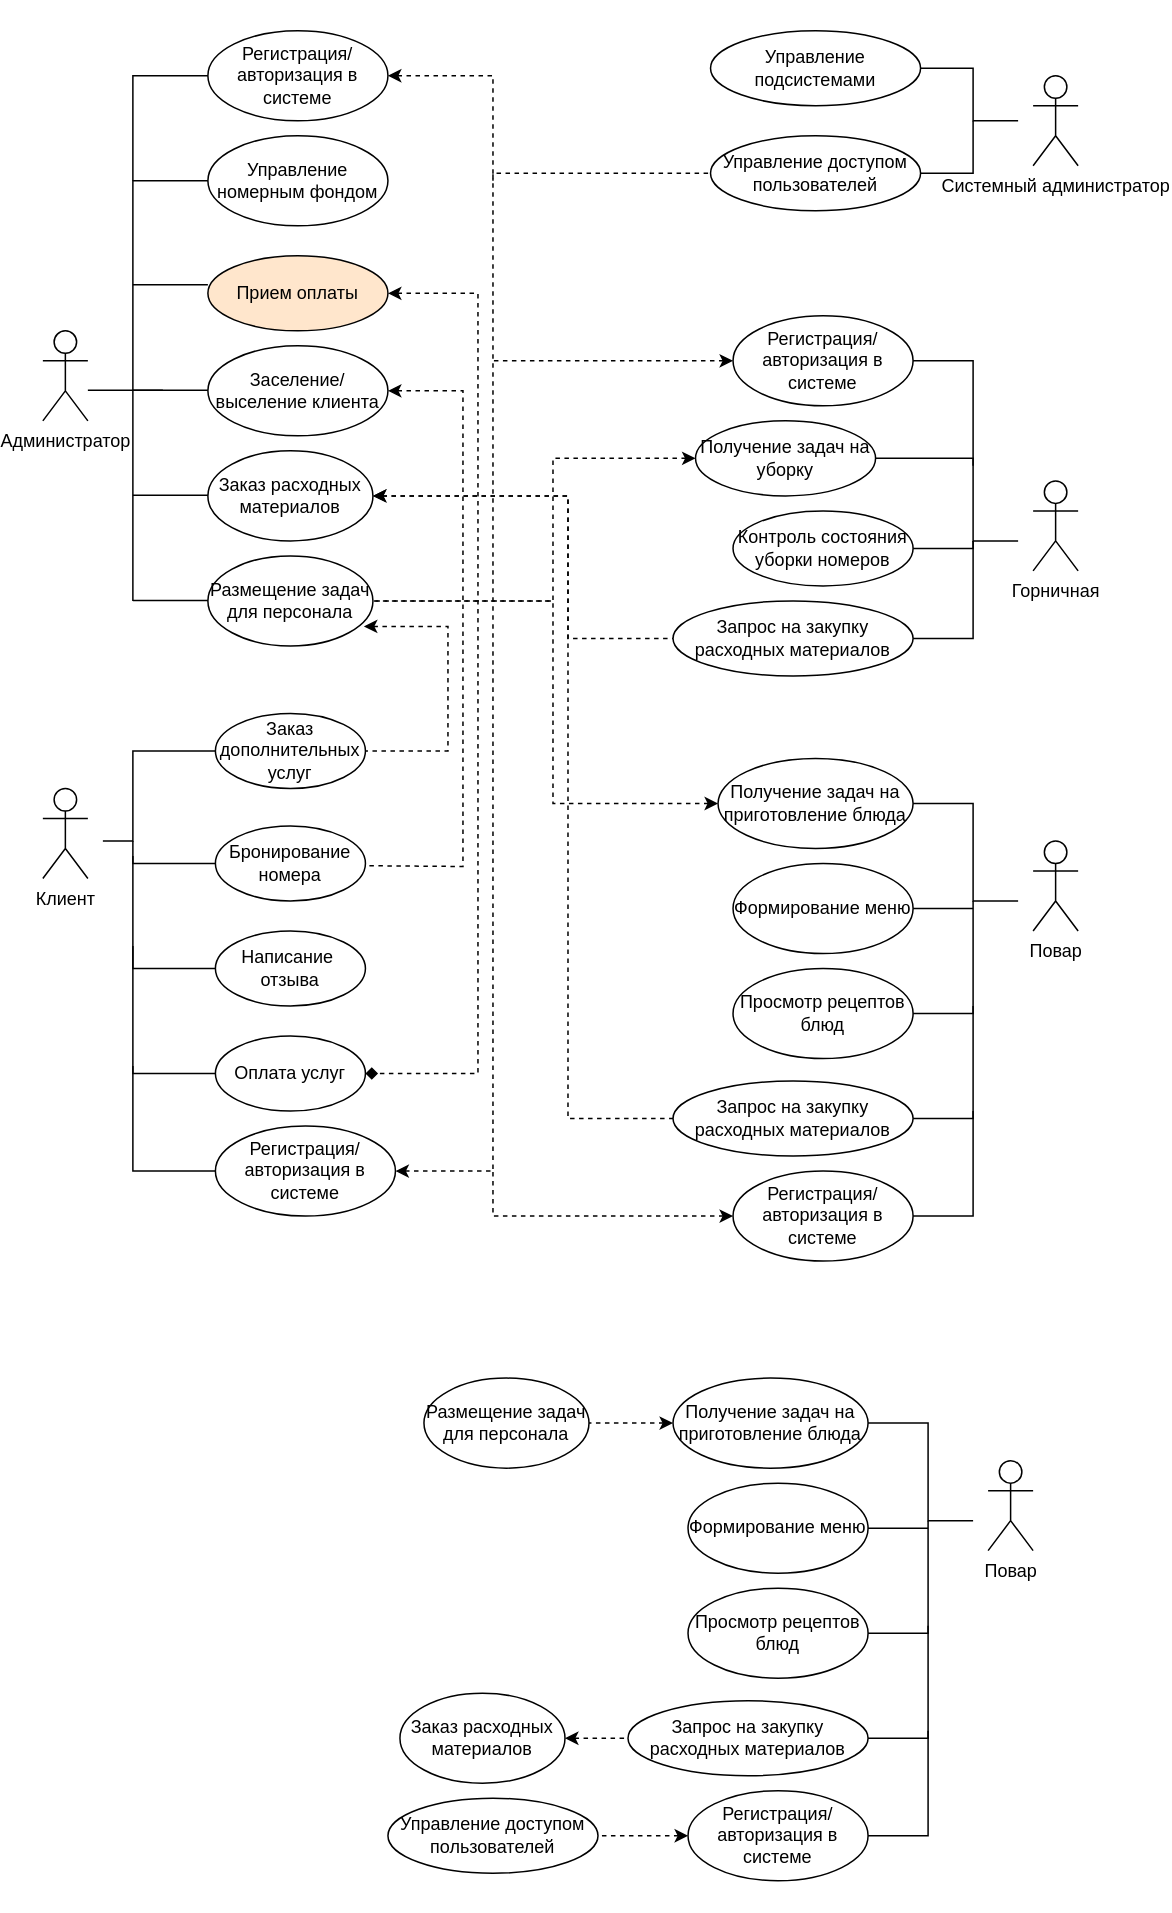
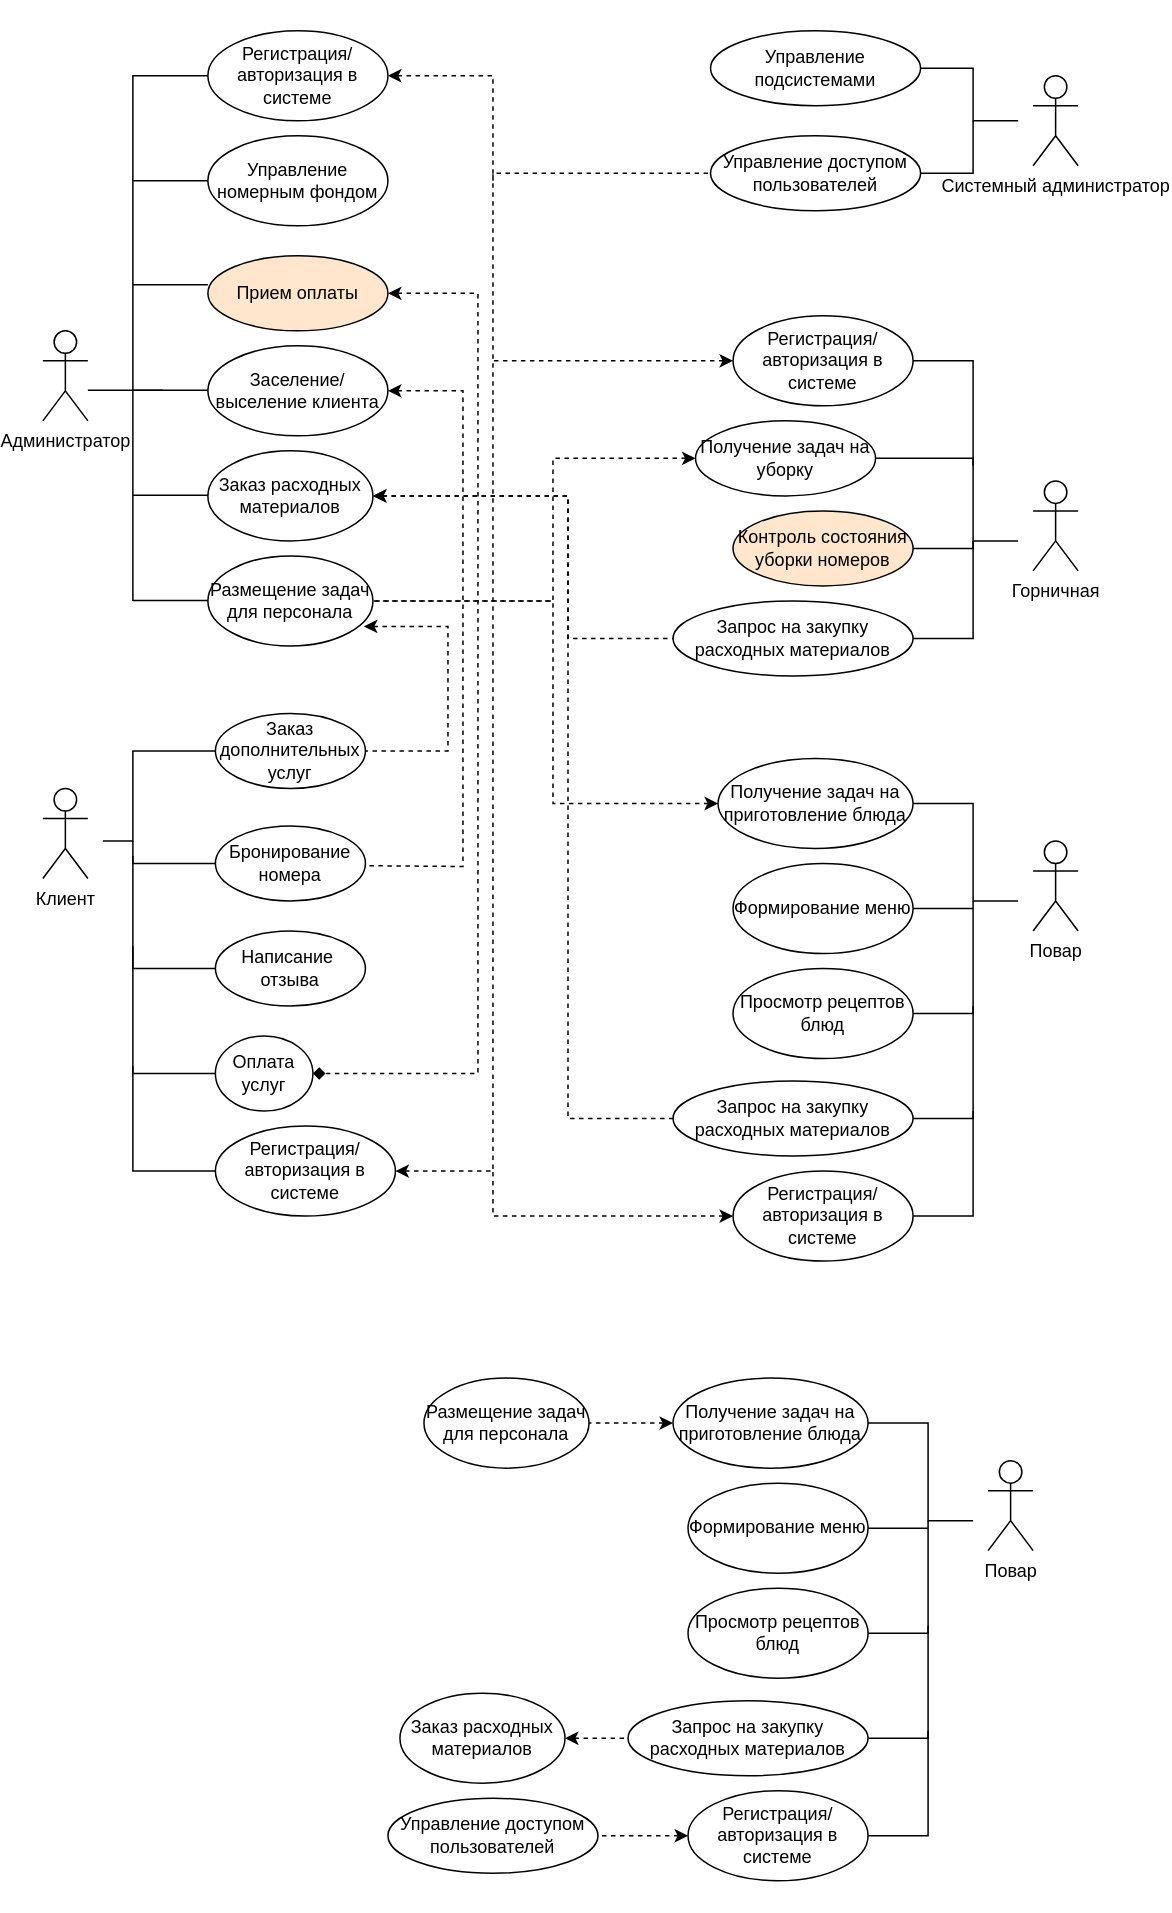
node "Контроль состояния уборки номеров": fillcolor #ffffff -> #ffe6cc
node "Оплата услуг": size 150x75 -> 98x75
